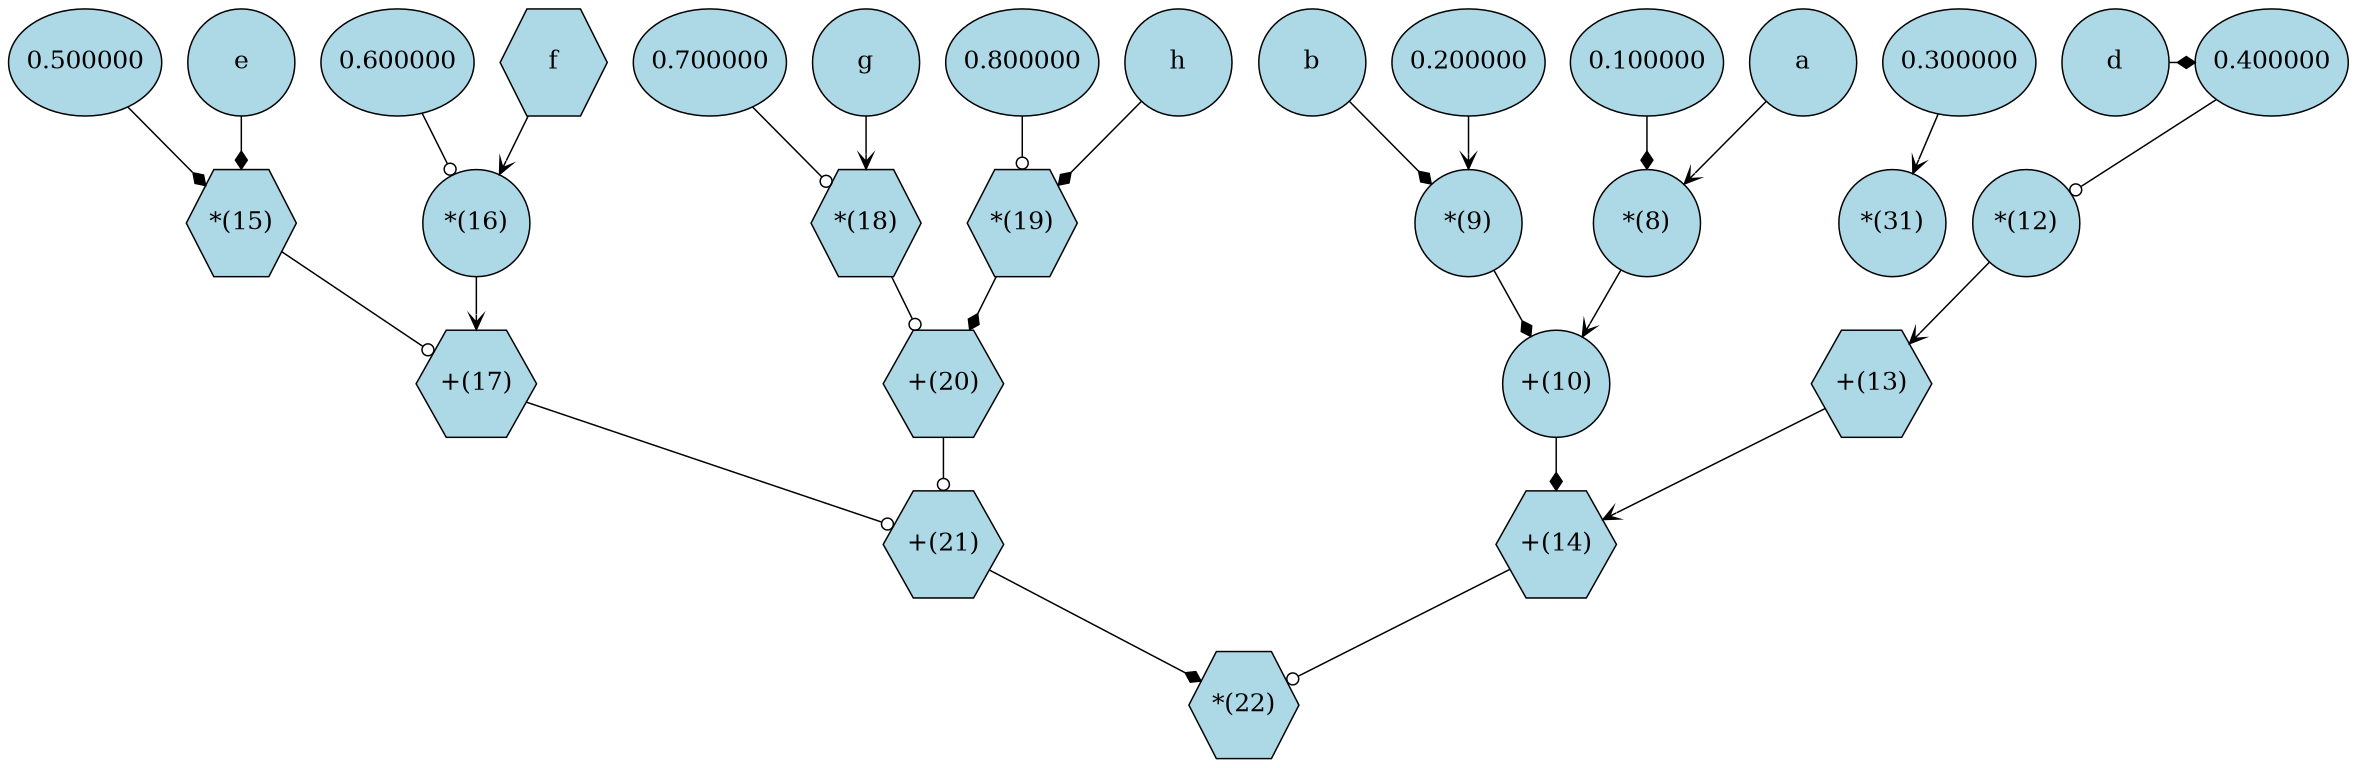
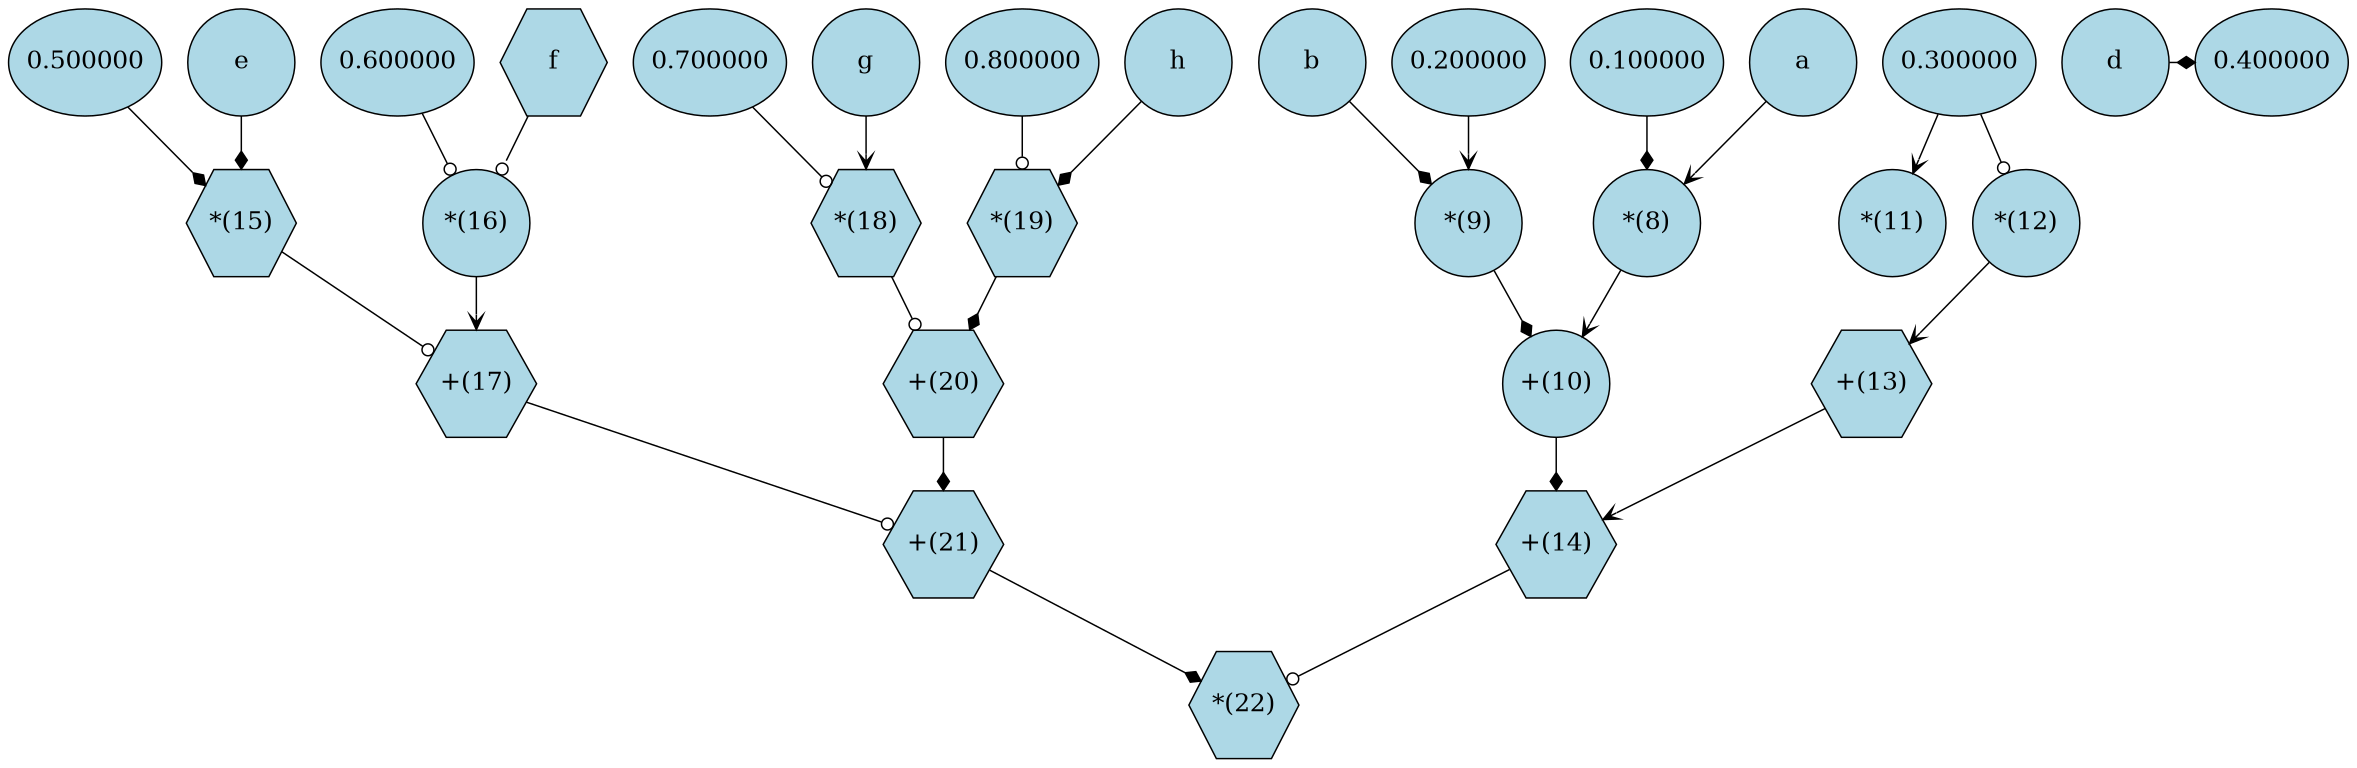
edge "f" -> "*(16)": arrowhead vee -> odot
edge "0.400000" -> "*(12)": now "0.300000" -> "*(12)"
node "*(31)": label "*(31)" -> "*(11)"
edge "+(20)" -> "+(21)": arrowhead odot -> diamond
